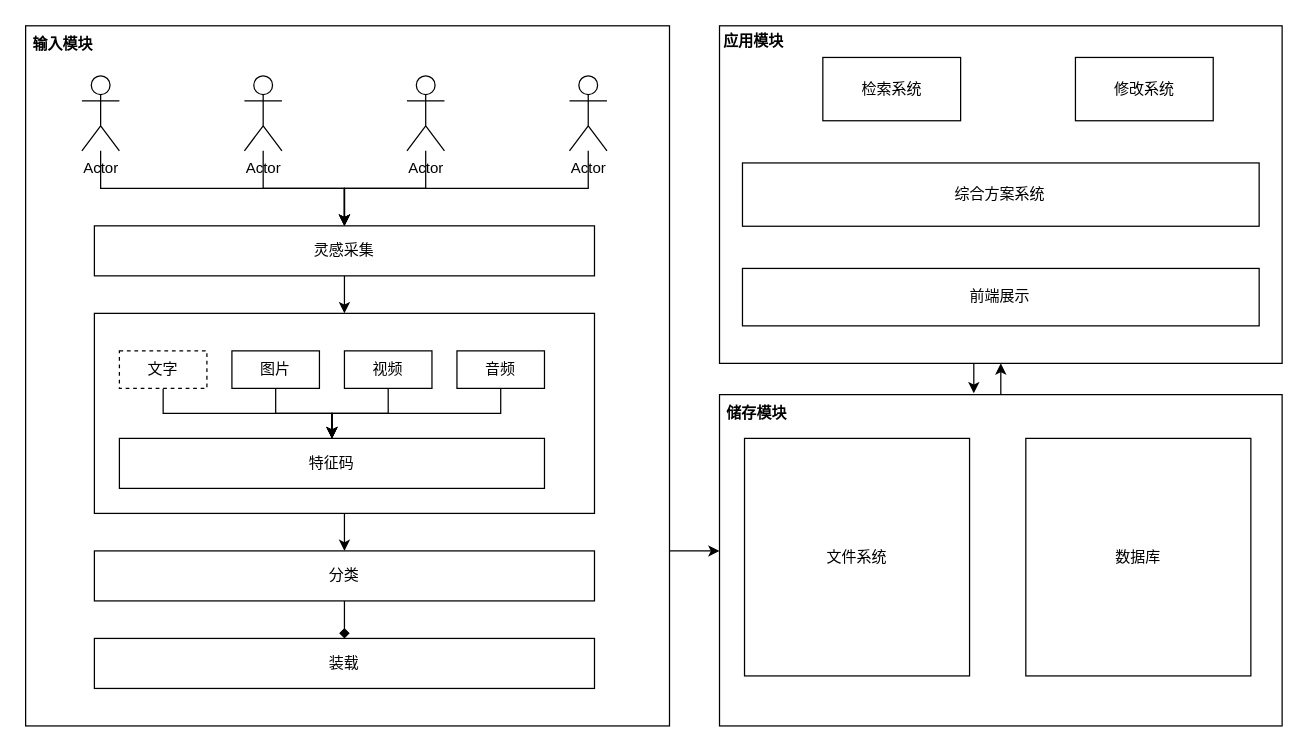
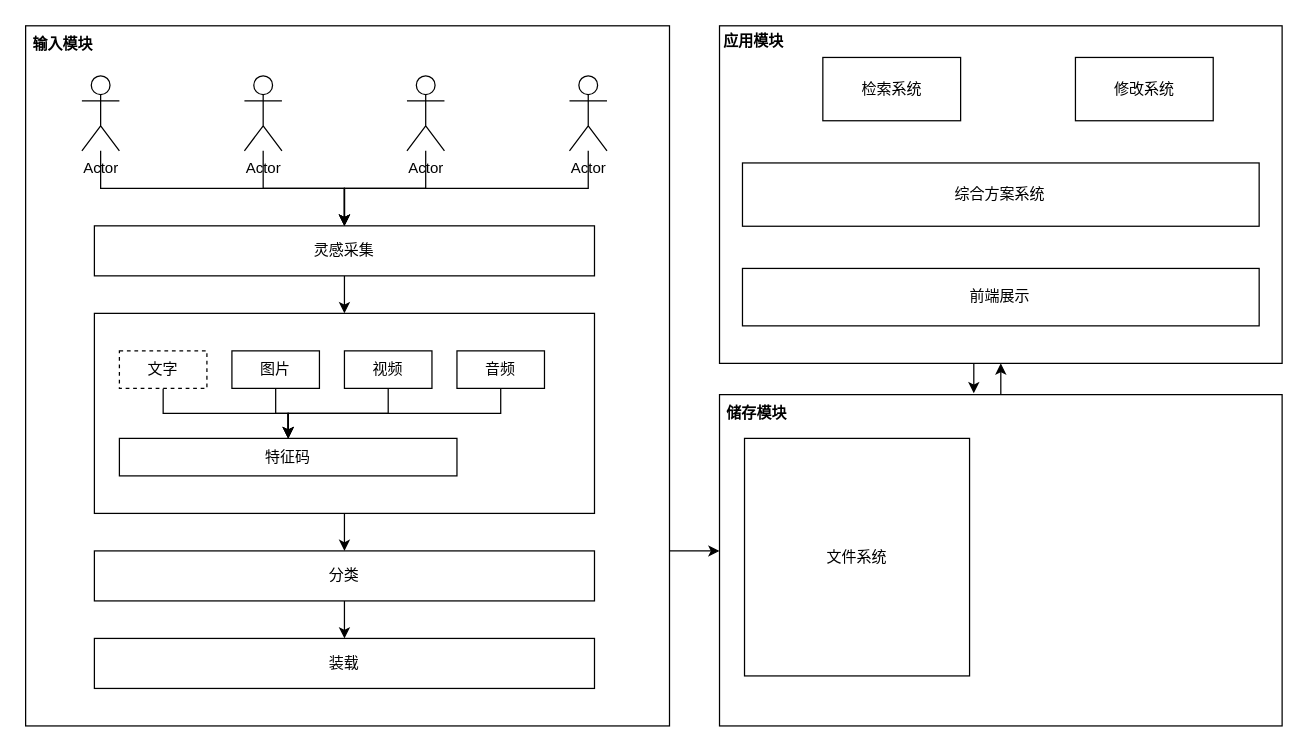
node "特征码": size 425x50 -> 338x38
node "数据库": removed
edge "分类" -> "装载": arrowhead diamond -> classic
